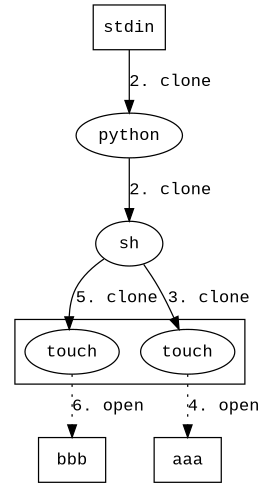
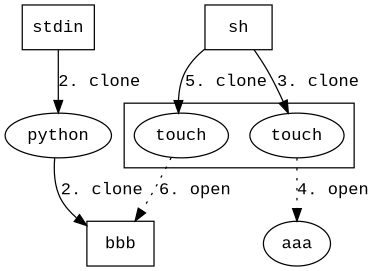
edge "python" -> "sh": now "python" -> "bbb"
node "sh": shape ellipse -> box
node "aaa": shape box -> ellipse
